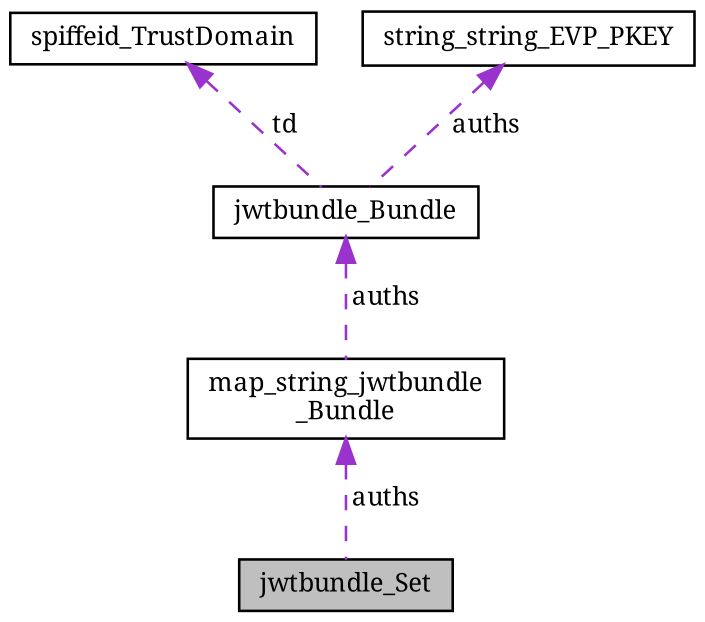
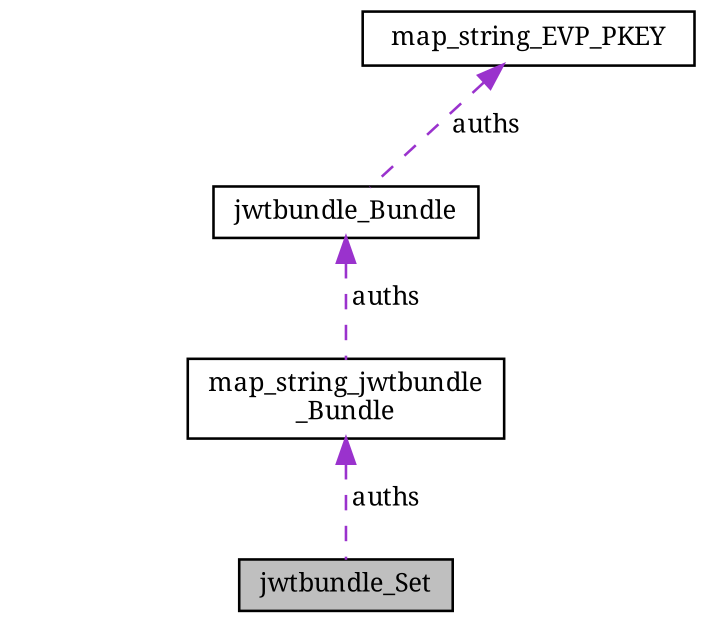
node "spiffeid_TrustDomain": removed
node "string_string_EVP_PKEY": label "string_string_EVP_PKEY" -> "map_string_EVP_PKEY"
